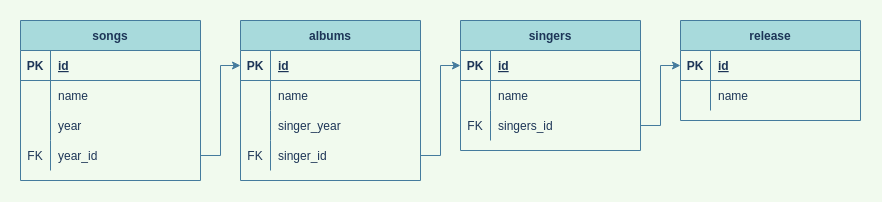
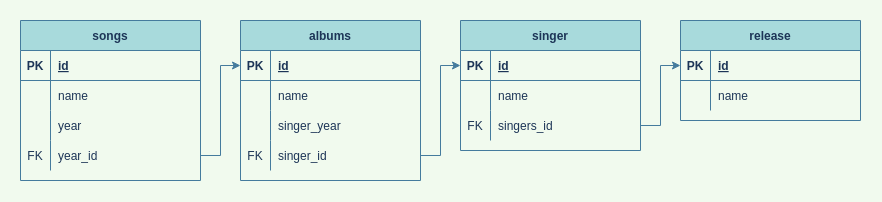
node "singers": label "singers" -> "singer"
